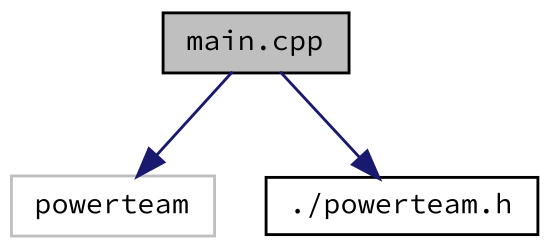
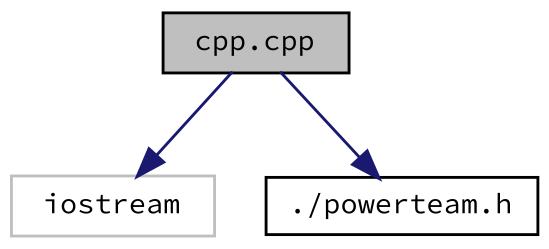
node "main.cpp": label "main.cpp" -> "cpp.cpp"
node "powerteam": label "powerteam" -> "iostream"
